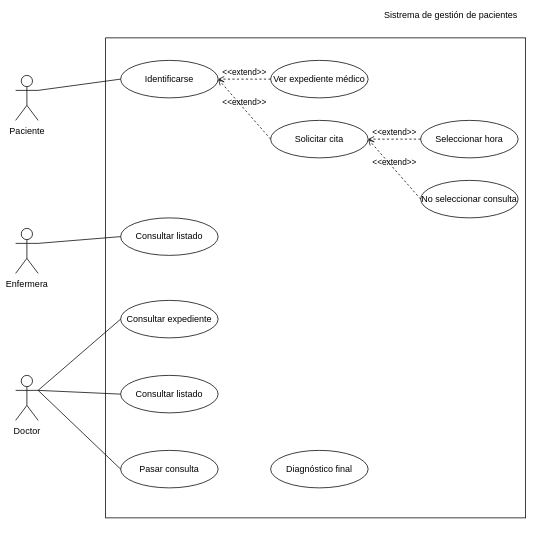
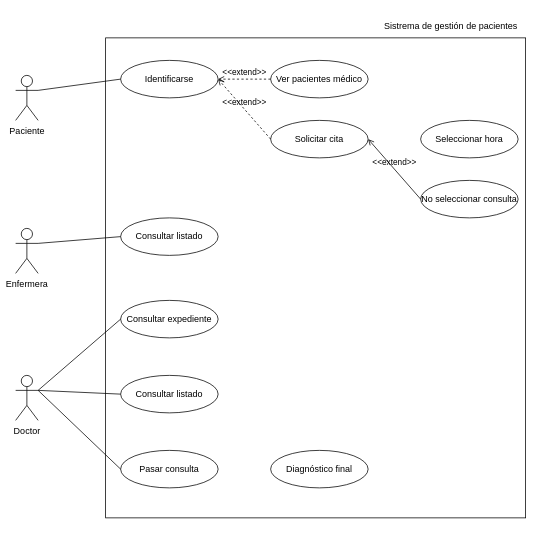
node "Sistrema de gestión de pacientes": moved (450, 15) -> (450, 27)
node "Ver expediente médico": label "Ver expediente médico" -> "Ver pacientes médico"
edge "Seleccionar hora" -> "Solicitar cita": removed, label "<<extend>>"
edge "No seleccionar consulta" -> "Solicitar cita": style dashed -> solid
